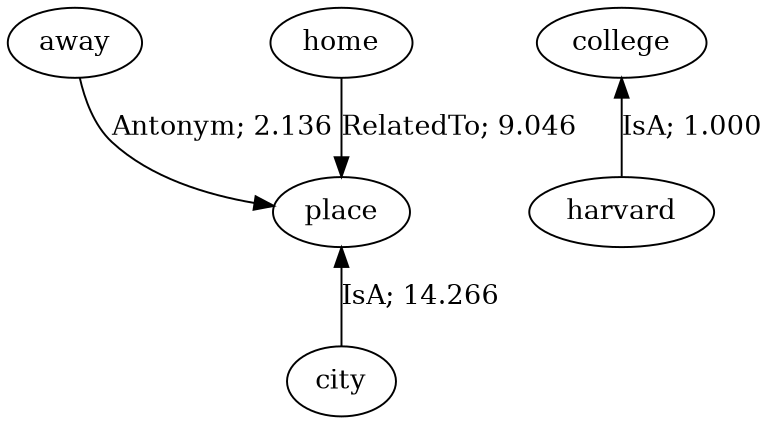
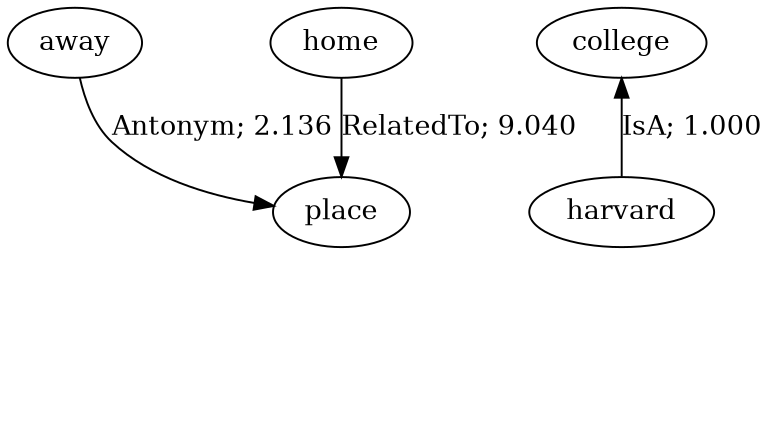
edge "home" -> "place": label "RelatedTo; 9.046" -> "RelatedTo; 9.040"
node "city": removed
